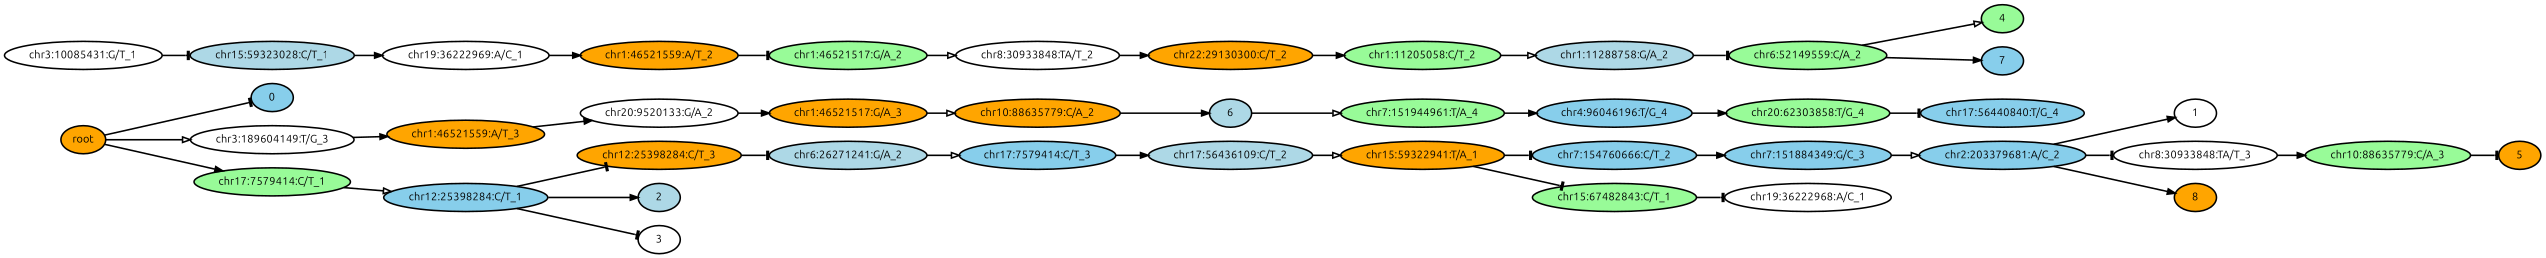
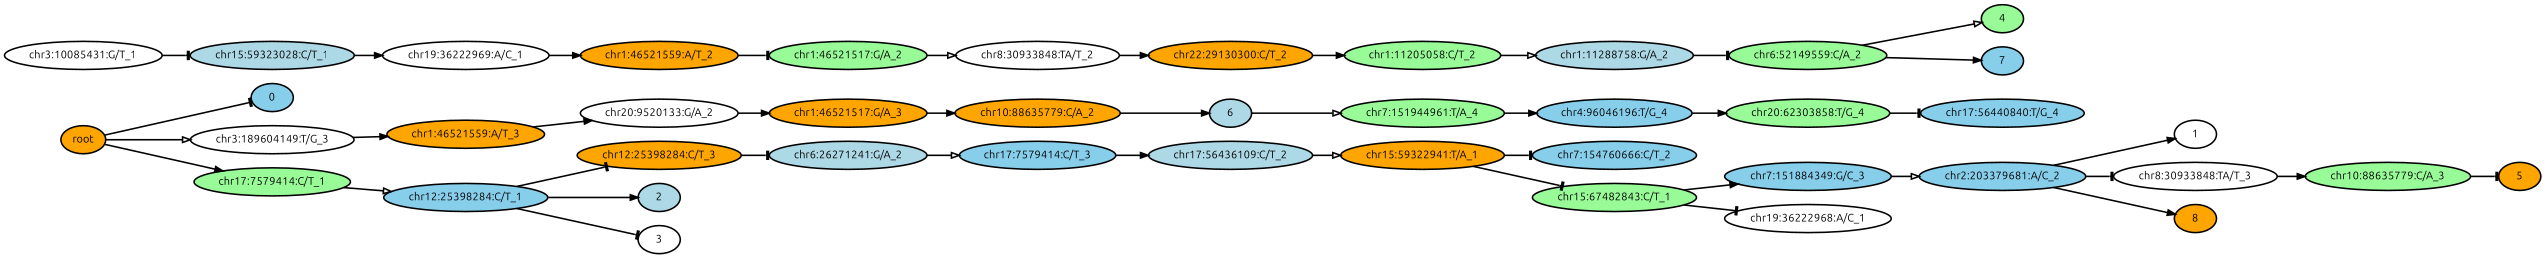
edge "chr1:46521517:G/A_3" -> "chr10:88635779:C/A_2": arrowhead onormal -> normal
edge "chr7:154760666:C/T_2" -> "chr7:151884349:G/C_3": now "chr15:67482843:C/T_1" -> "chr7:151884349:G/C_3"
